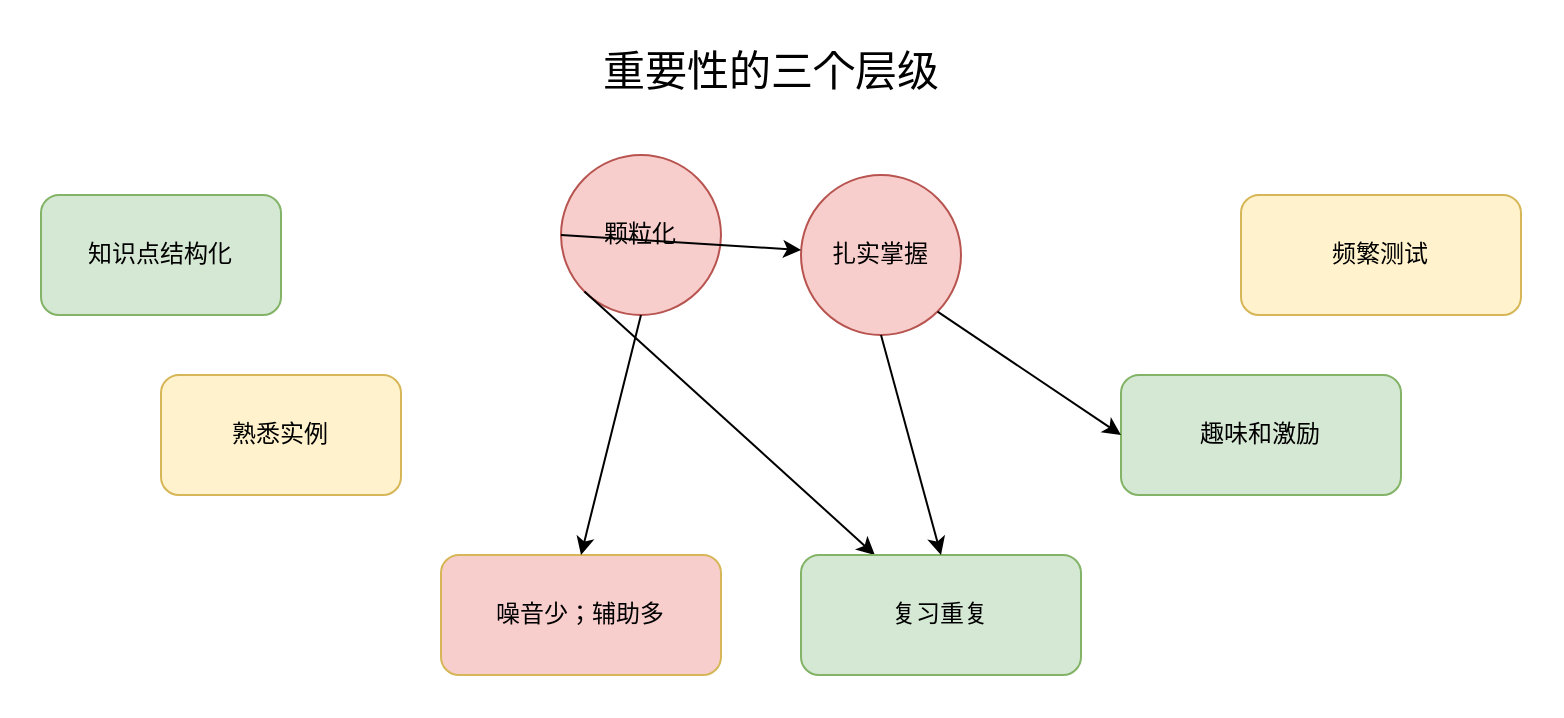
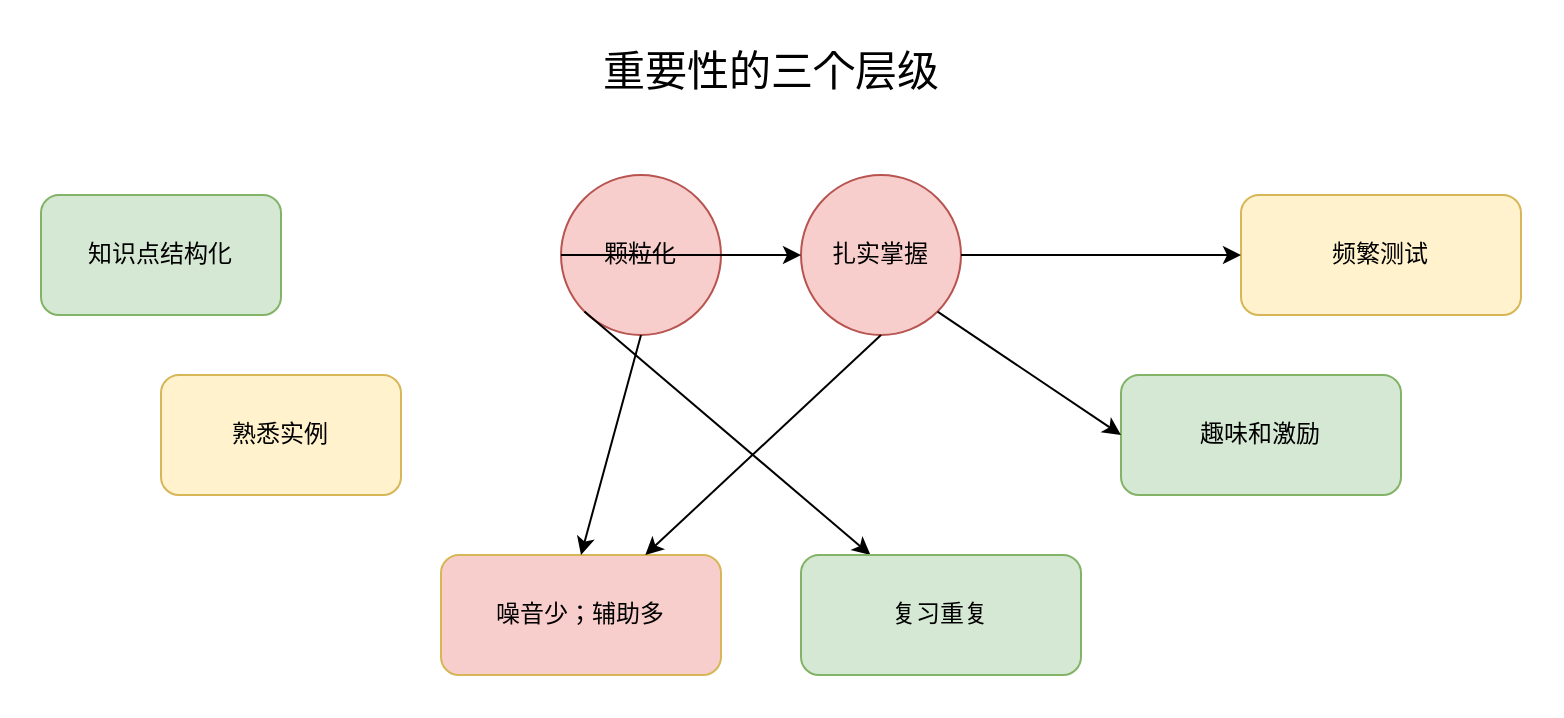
node "颗粒化": moved (641, 235) -> (641, 255)
edge "扎实掌握" -> "频繁测试": added
edge "扎实掌握" -> "复习重复": now "扎实掌握" -> "噪音少；辅助多"
